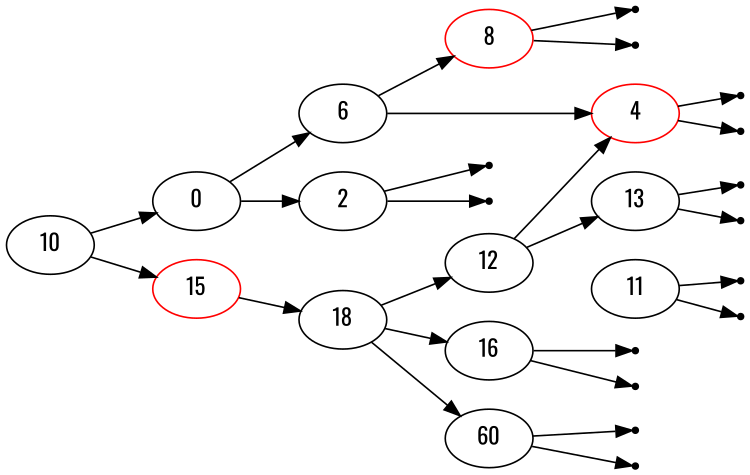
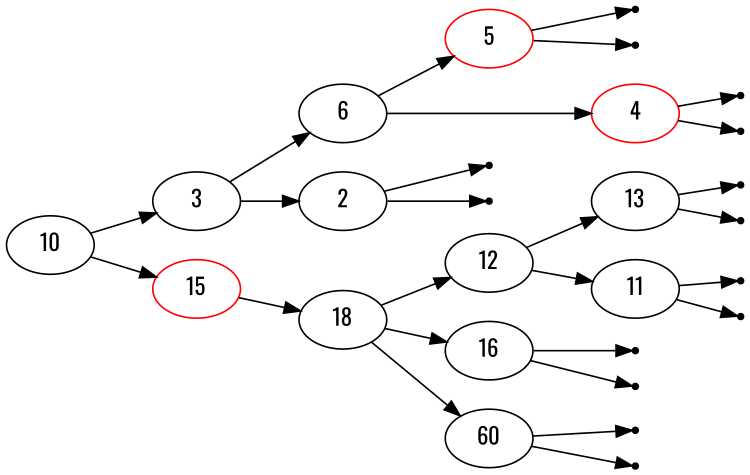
node "8": label "8" -> "5"
edge "12" -> "4": now "12" -> "11"
node "0": label "0" -> "3"
